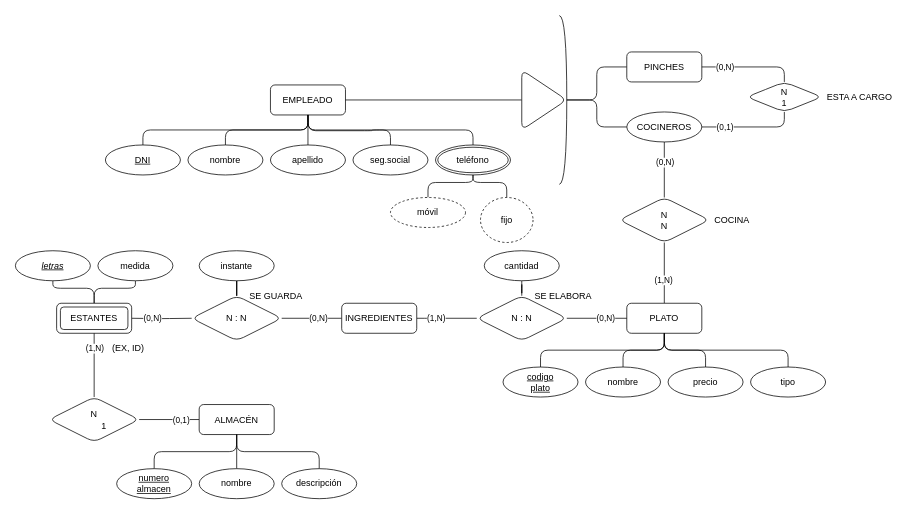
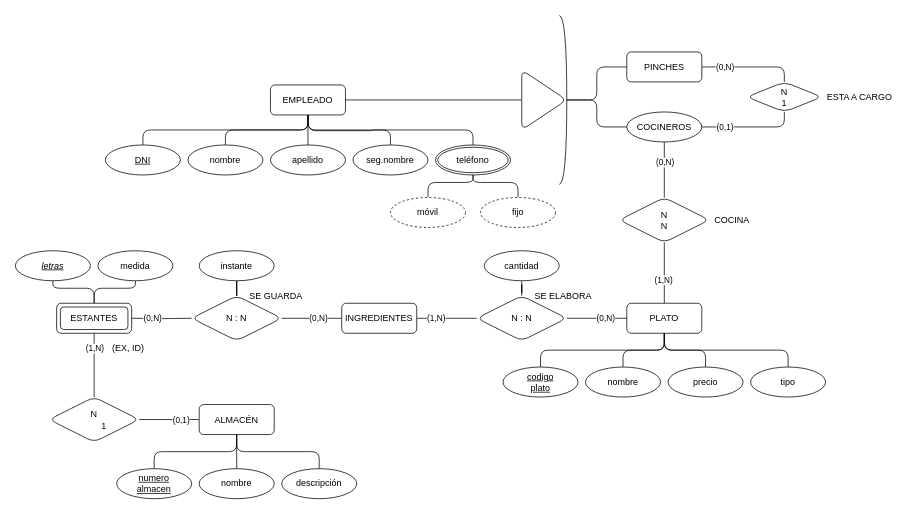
node "seg.social": label "seg.social" -> "seg.nombre"
node "fijo": size 53x45 -> 75x30
